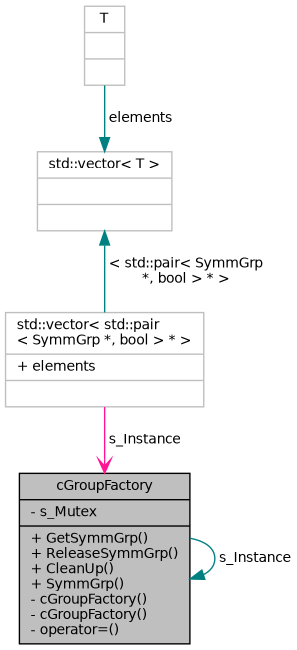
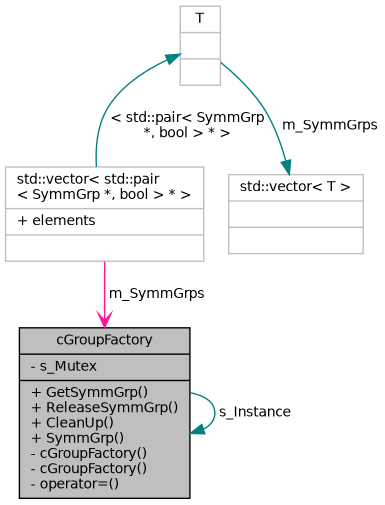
edge "T" -> "std::vector< T >": label " elements" -> " m_SymmGrps"
edge "std::vector< std::pair" -> "std::vector< T >": now "std::vector< std::pair" -> "T"
edge "std::vector< std::pair" -> "cGroupFactory": label " s_Instance" -> " m_SymmGrps"
